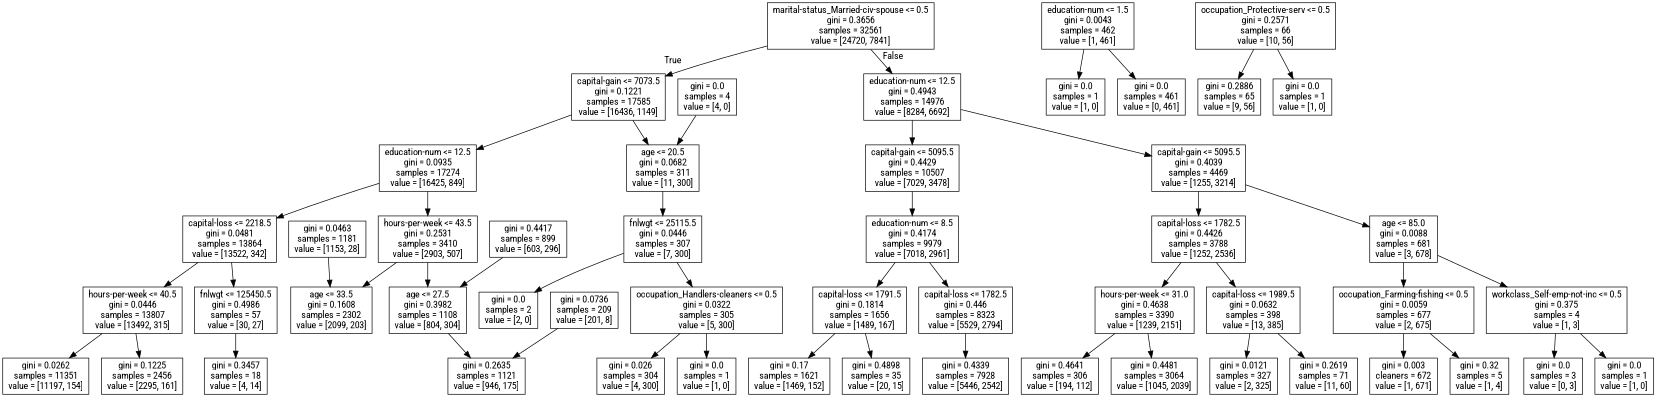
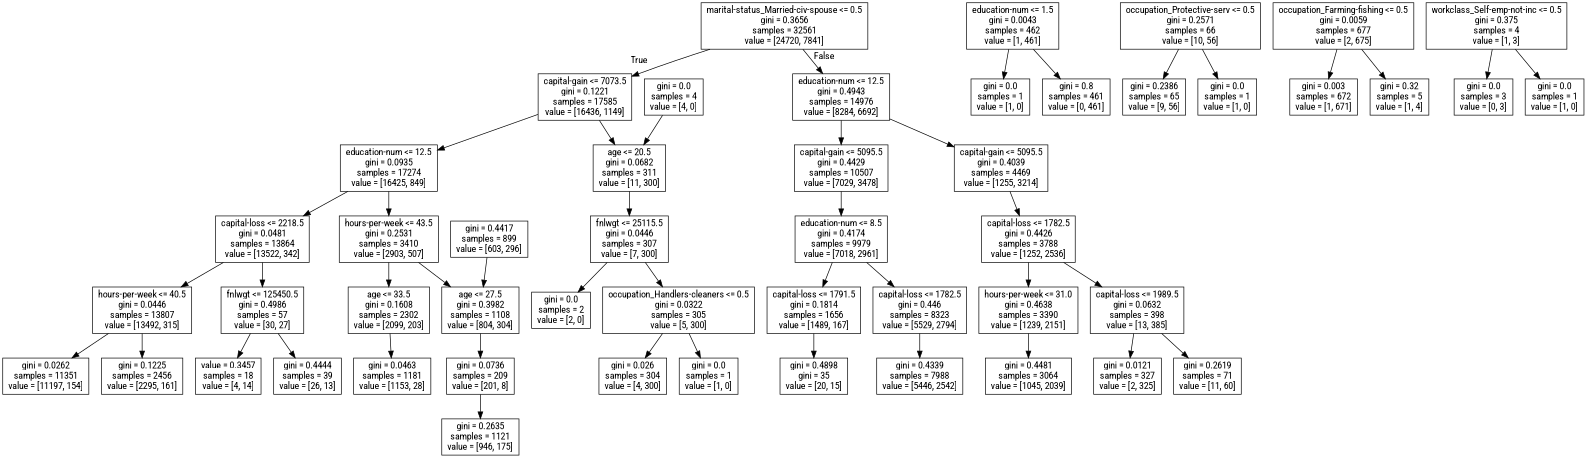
node "gini = 0.0 samples = 461 value = [0, 461]": label "gini = 0.0 samples = 461 value = [0, 461]" -> "gini = 0.8 samples = 461 value = [0, 461]"
node "gini = 0.2886 samples = 65 value = [9, 56]": label "gini = 0.2886 samples = 65 value = [9, 56]" -> "gini = 0.2386 samples = 65 value = [9, 56]"
node "age <= 85.0 gini = 0.0088 samples = 681 value = [3, 678]": removed
edge "gini = 0.0463 samples = 1181 value = [1153, 28]" -> "age <= 33.5 gini = 0.1608 samples = 2302 value = [2099, 203]": reversed
edge "age <= 27.5 gini = 0.3982 samples = 1108 value = [804, 304]" -> "gini = 0.2635 samples = 1121 value = [946, 175]": now "age <= 27.5 gini = 0.3982 samples = 1108 value = [804, 304]" -> "gini = 0.0736 samples = 209 value = [201, 8]"
node "gini = 0.3457 samples = 18 value = [4, 14]": label "gini = 0.3457 samples = 18 value = [4, 14]" -> "value = 0.3457 samples = 18 value = [4, 14]"
node "gini = 0.4444 samples = 39 value = [26, 13]": added
node "gini = 0.17 samples = 1621 value = [1469, 152]": removed
node "gini = 0.4898 samples = 35 value = [20, 15]": label "gini = 0.4898 samples = 35 value = [20, 15]" -> "gini = 0.4898 gini = 35 value = [20, 15]"
node "gini = 0.4339 samples = 7928 value = [5446, 2542]": label "gini = 0.4339 samples = 7928 value = [5446, 2542]" -> "gini = 0.4339 samples = 7988 value = [5446, 2542]"
node "gini = 0.4641 samples = 306 value = [194, 112]": removed
node "gini = 0.003 cleaners = 672 value = [1, 671]": label "gini = 0.003 cleaners = 672 value = [1, 671]" -> "gini = 0.003 samples = 672 value = [1, 671]"
